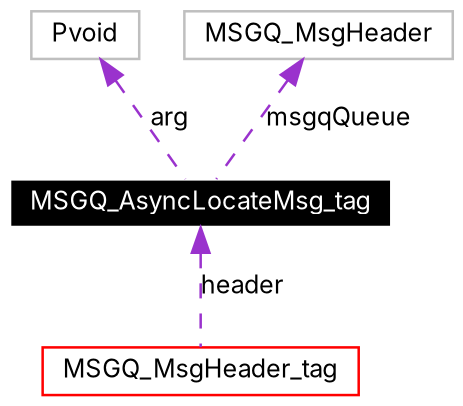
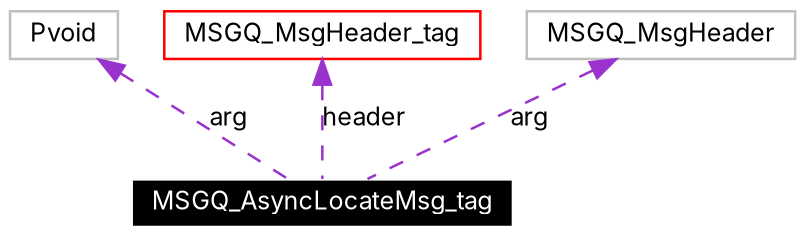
edge "MSGQ_AsyncLocateMsg_tag" -> "MSGQ_MsgHeader": label "msgqQueue" -> "arg"
edge "MSGQ_MsgHeader_tag" -> "MSGQ_AsyncLocateMsg_tag": reversed
